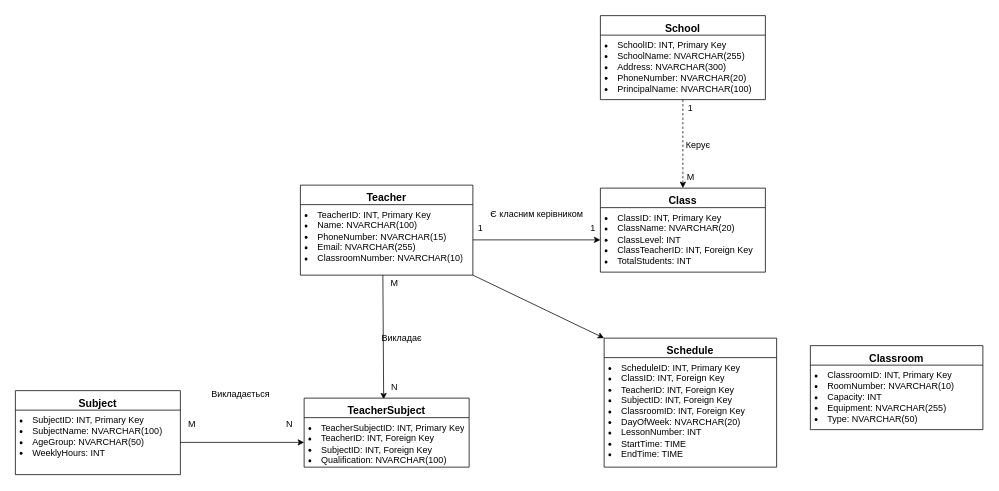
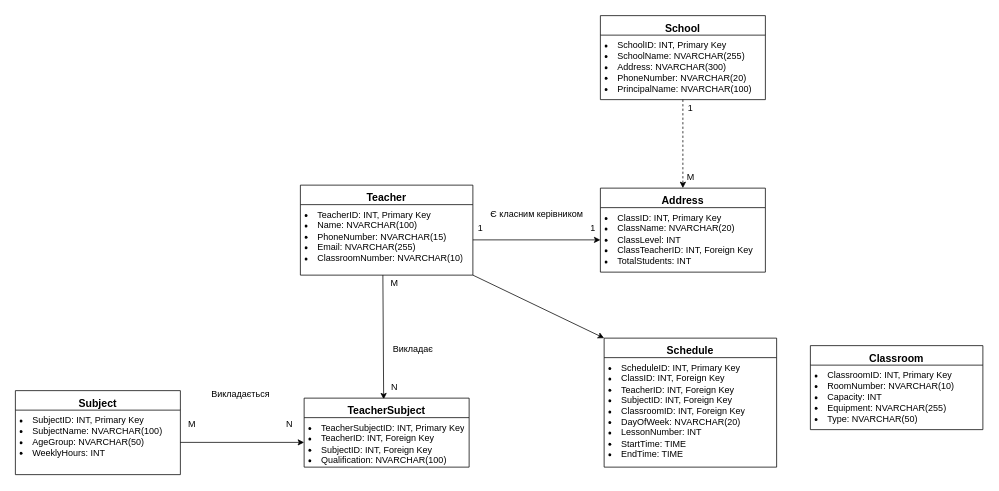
node "Керує": removed
node "Class": label "Class" -> "Address"
node "Викладає": moved (402, 338) -> (413, 349)
